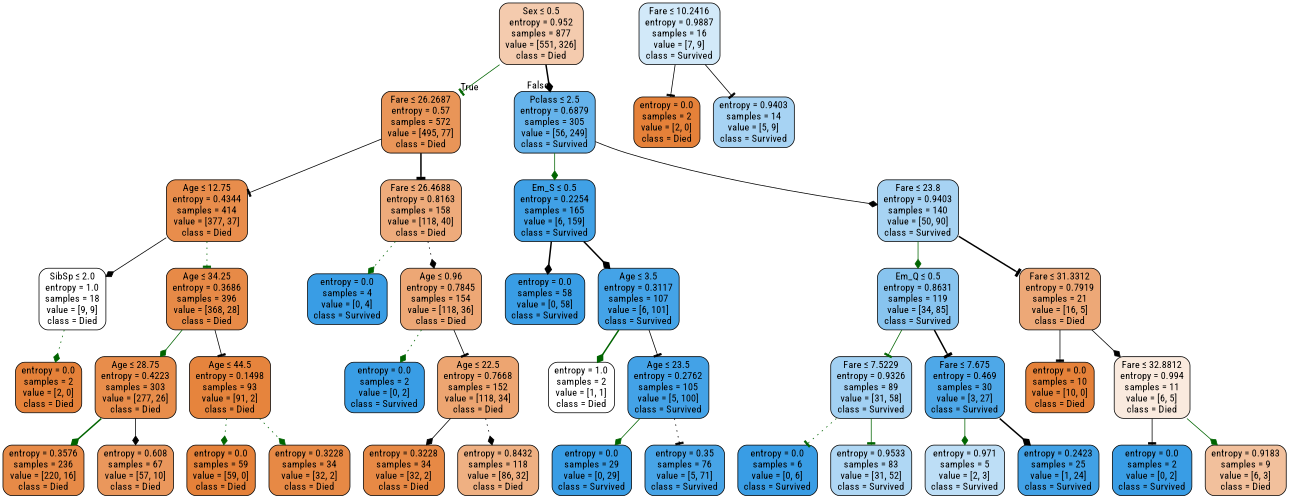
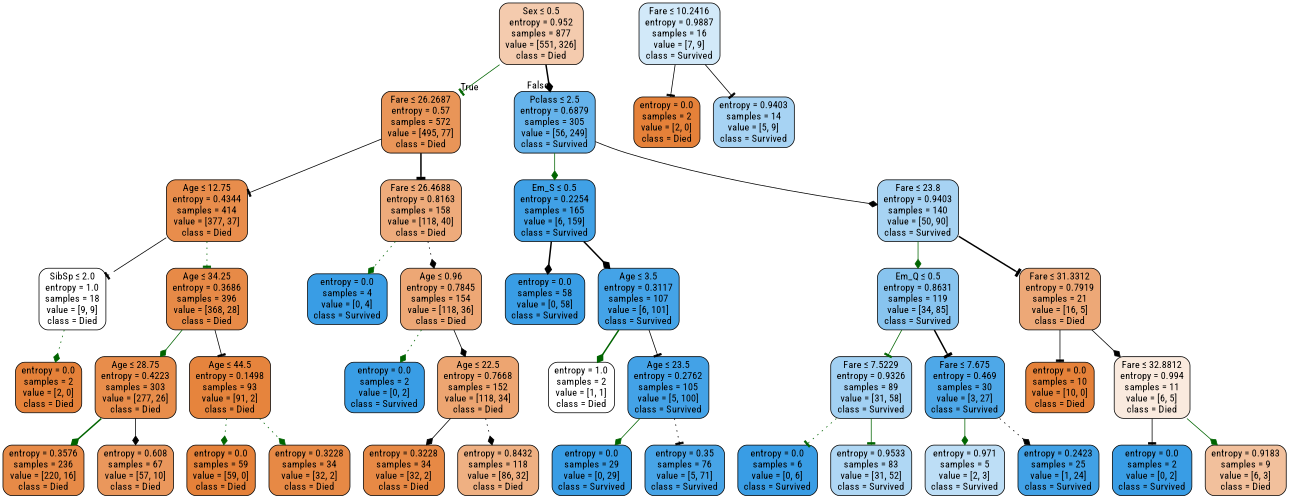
edge "Age ≤ 12.75" -> "SibSp ≤ 2.0": arrowhead diamond -> tee
edge "Age ≤ 0.96" -> "Age ≤ 22.5": arrowhead tee -> diamond
edge "Fare ≤ 7.675" -> "entropy = 0.2423": style bold -> dotted
